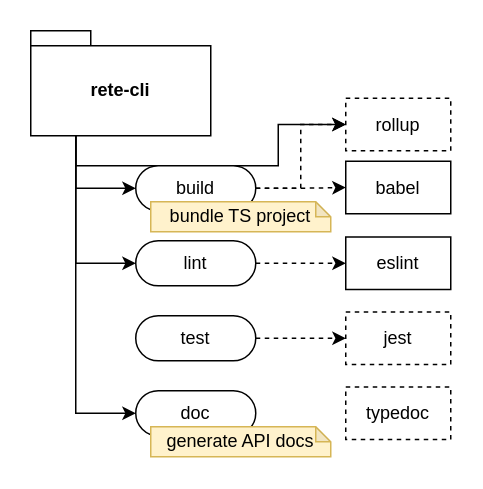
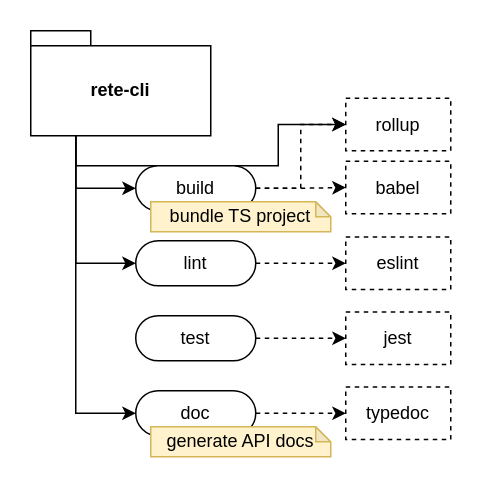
node "babel": style solid -> dashed
node "eslint": style solid -> dashed
edge "doc" -> "typedoc": added
